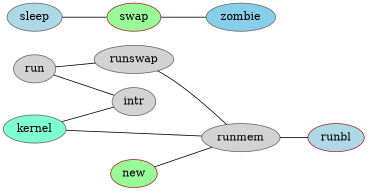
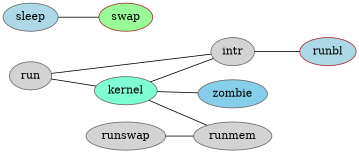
edge "swap" -- "zombie": now "kernel" -- "zombie"
edge "runswap" -- "run": now "kernel" -- "run"
edge "runmem" -- "runbl": now "intr" -- "runbl"
node "new": removed
